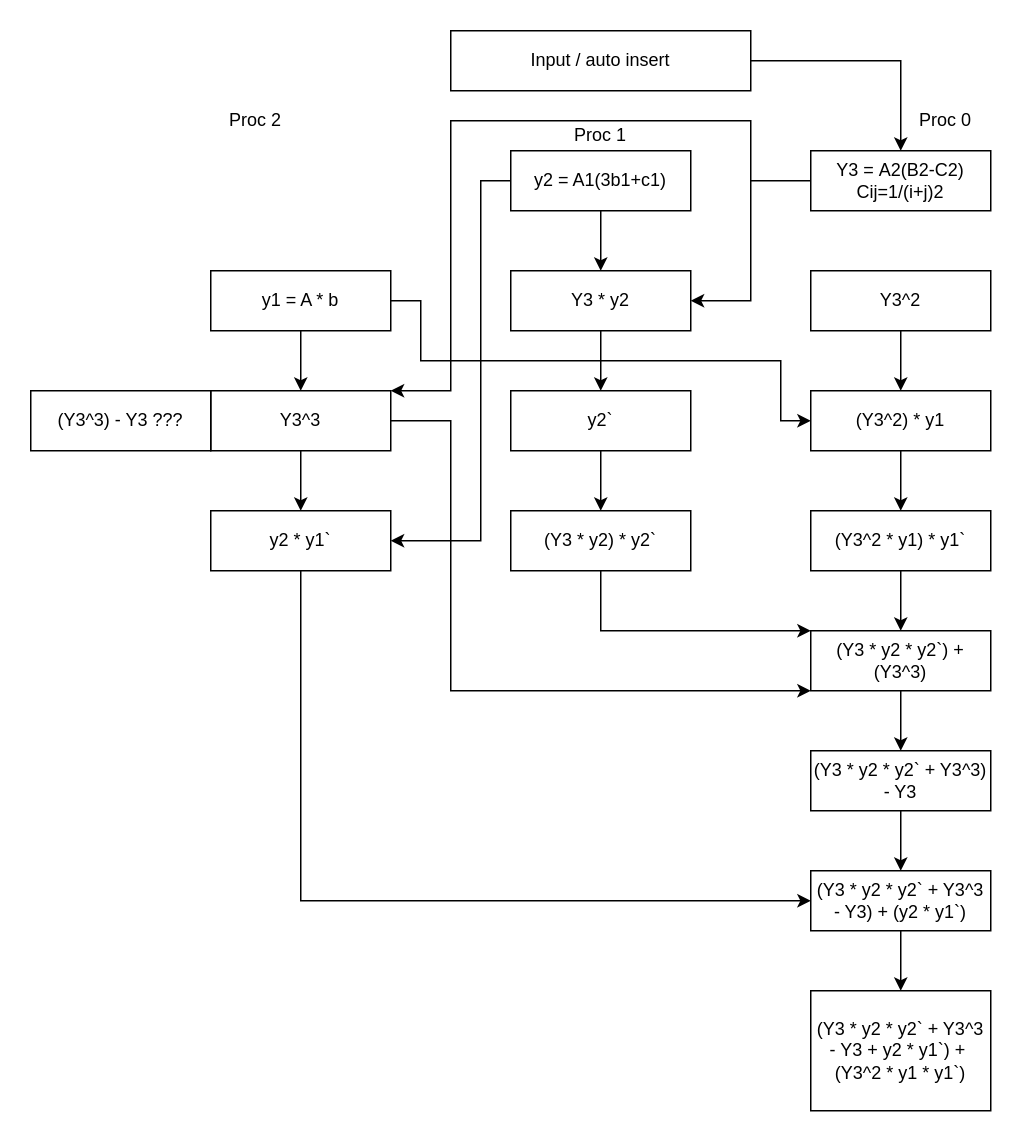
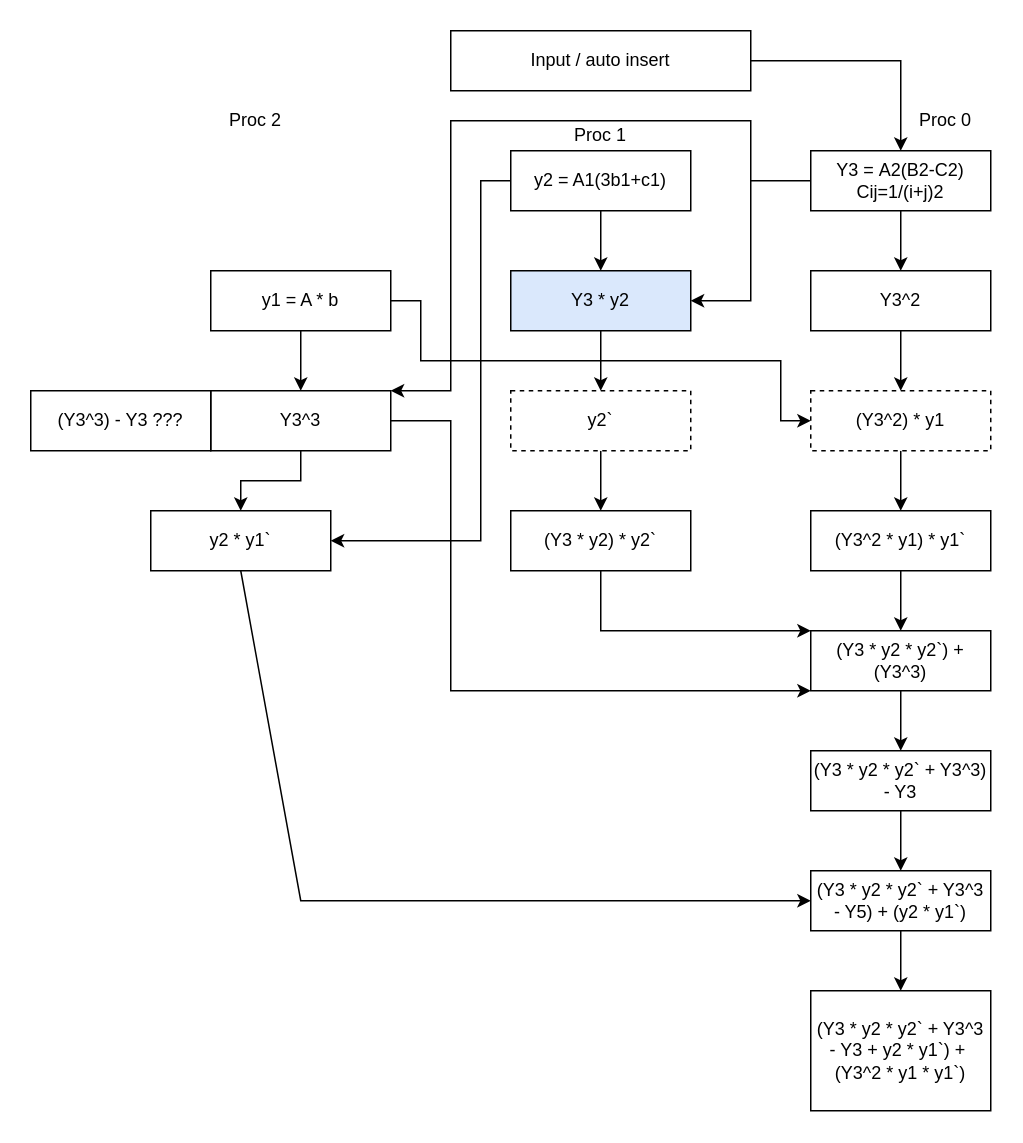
edge "Y3 = A2(B2-C2) Cij=1/(i+j)2" -> "Y3^2": added
node "Y3 * y2": fillcolor #ffffff -> #dae8fc
node "y2`": style solid -> dashed
node "(Y3^2) * y1": style solid -> dashed
node "y2 * y1`": moved (301, 541) -> (241, 541)
node "(Y3 * y2 * y2` + Y3^3 - Y3) + (y2 * y1`)": label "(Y3 * y2 * y2` + Y3^3 - Y3) + (y2 * y1`)" -> "(Y3 * y2 * y2` + Y3^3 - Y5) + (y2 * y1`)"
